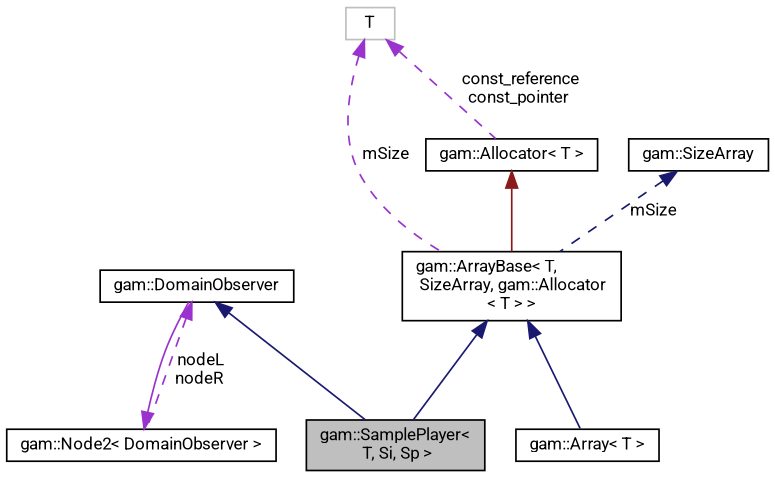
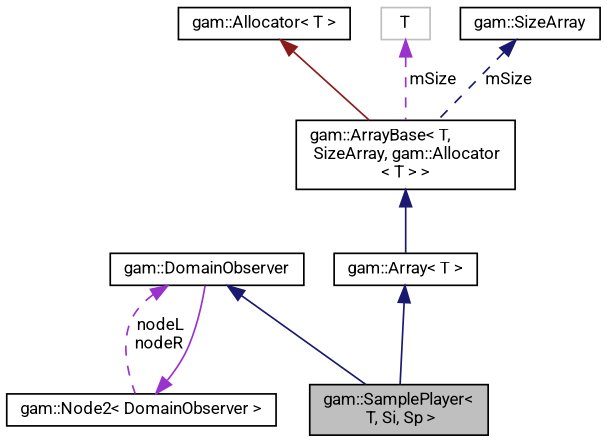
edge "gam::Allocator< T >" -> "T": removed, label "const_reference const_pointer"
edge "gam::SamplePlayer< T, Si, Sp >" -> "gam::ArrayBase< T, SizeArray, gam::Allocator < T > >": now "gam::SamplePlayer< T, Si, Sp >" -> "gam::Array< T >"
